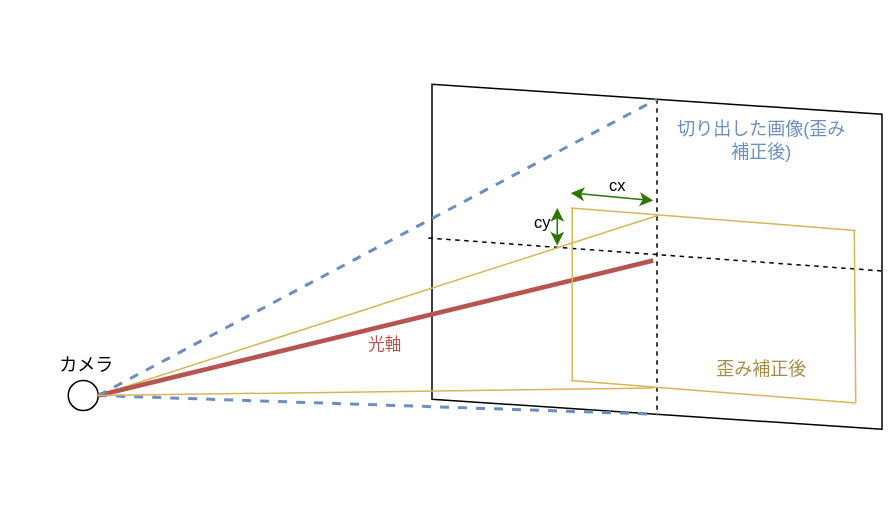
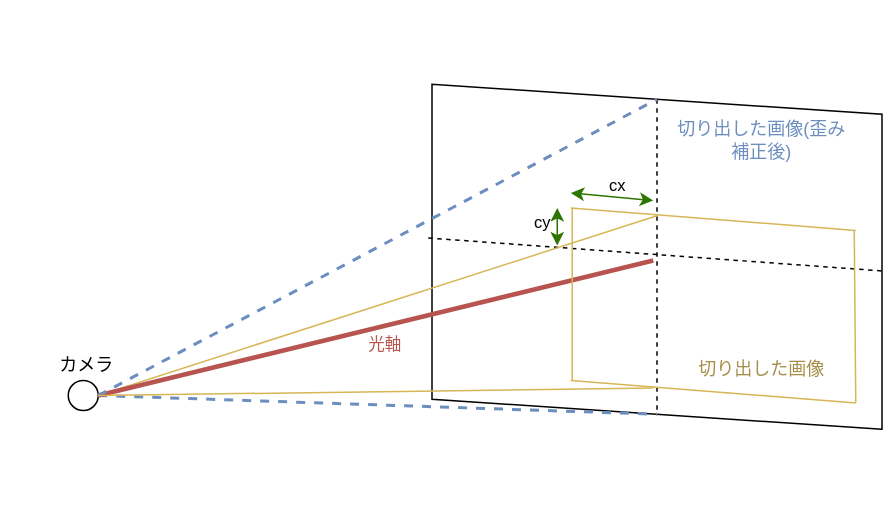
node "歪み補正後": label "歪み補正後" -> "切り出した画像"
